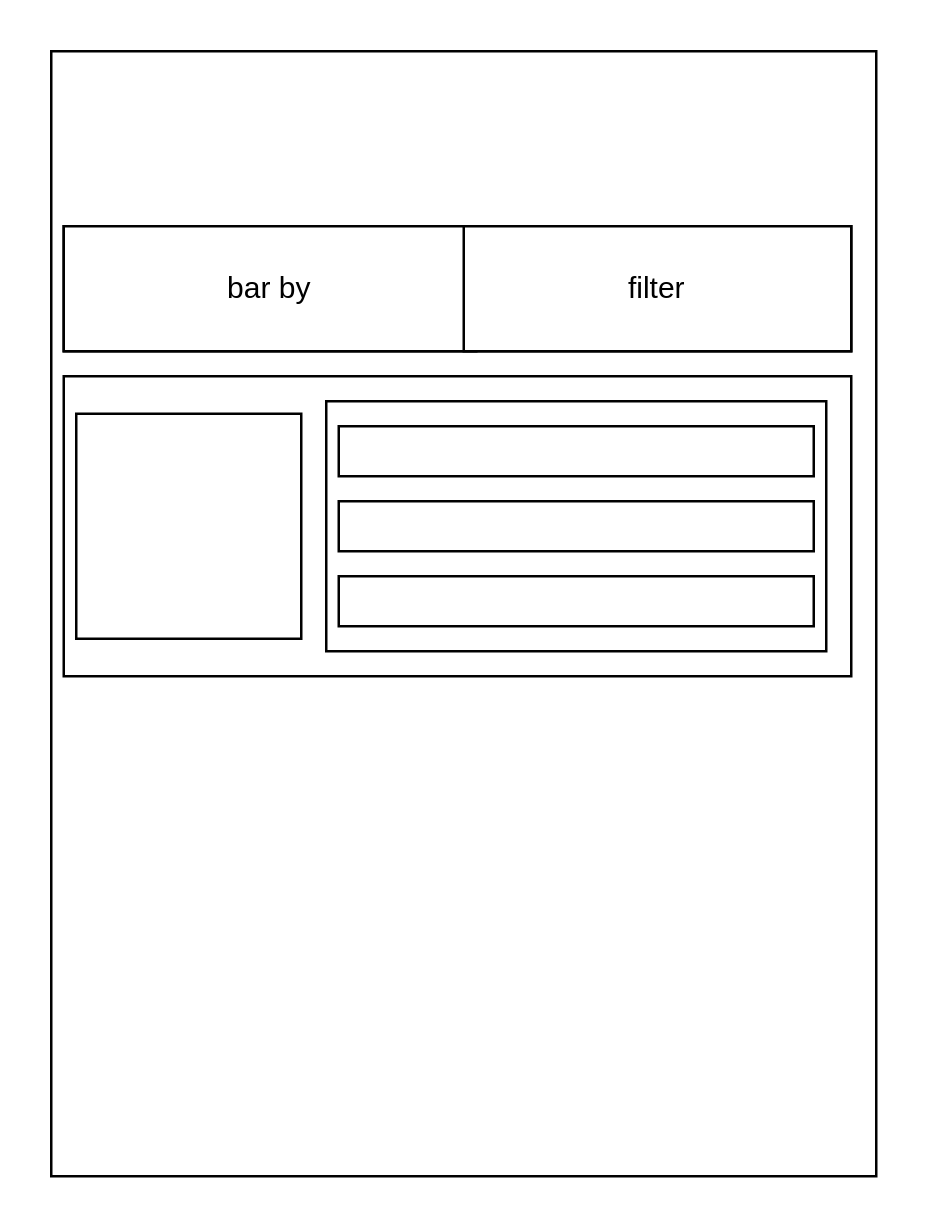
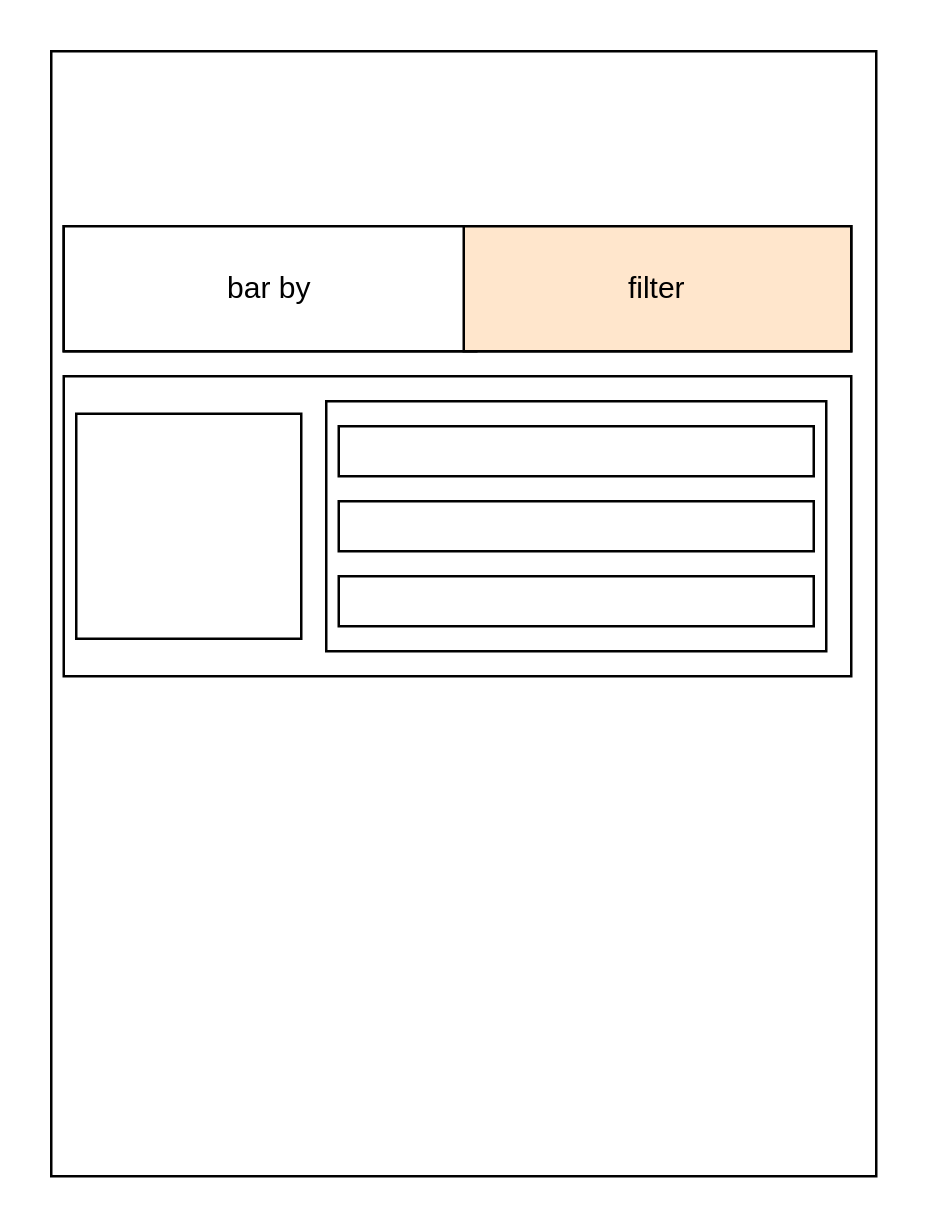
node "filter": fillcolor #ffffff -> #ffe6cc
